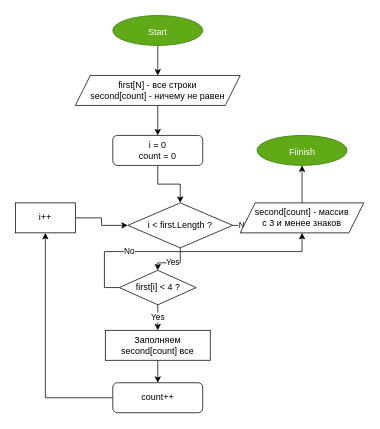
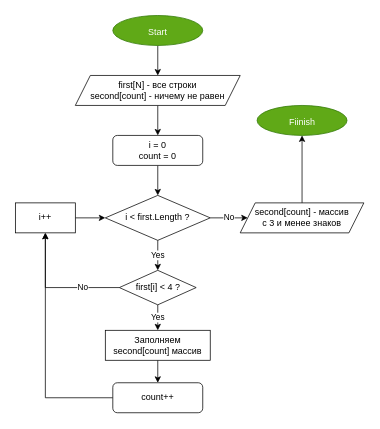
node "Fiinish": moved (302, 150) -> (302, 120)
node "i < first.Length ?": moved (180, 225) -> (158, 218)
edge "first[i] < 4 ?" -> "second[count] - массив с 3 и менее знаков": now "first[i] < 4 ?" -> "i++"
node "Заполняем second[count] все": label "Заполняем second[count] все" -> "Заполняем second[count] массив"
